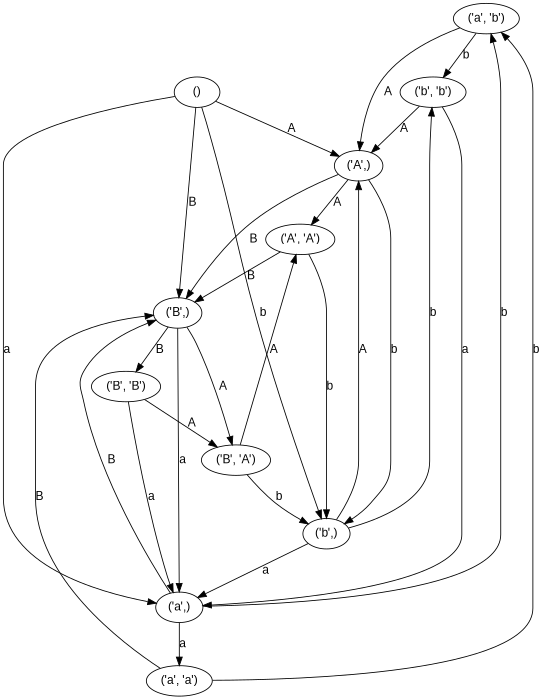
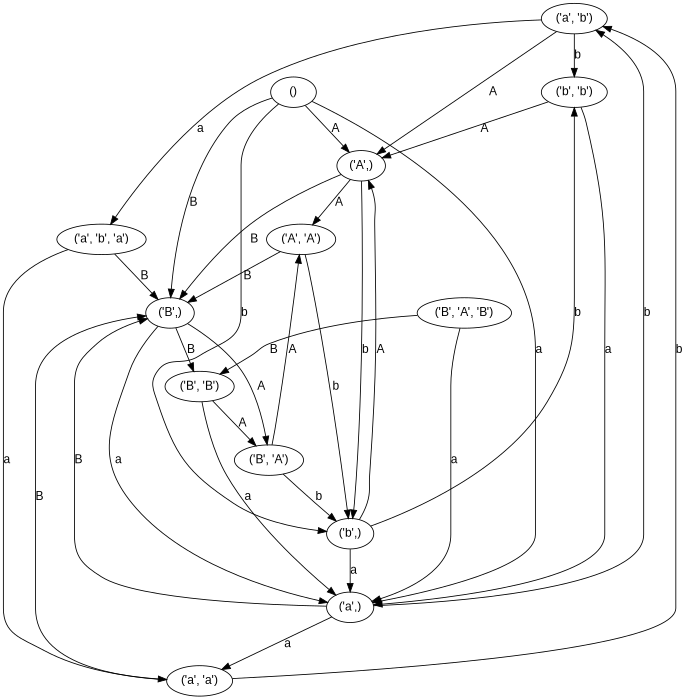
node "('a', 'b', 'a')": added
node "('B', 'A', 'B')": added
